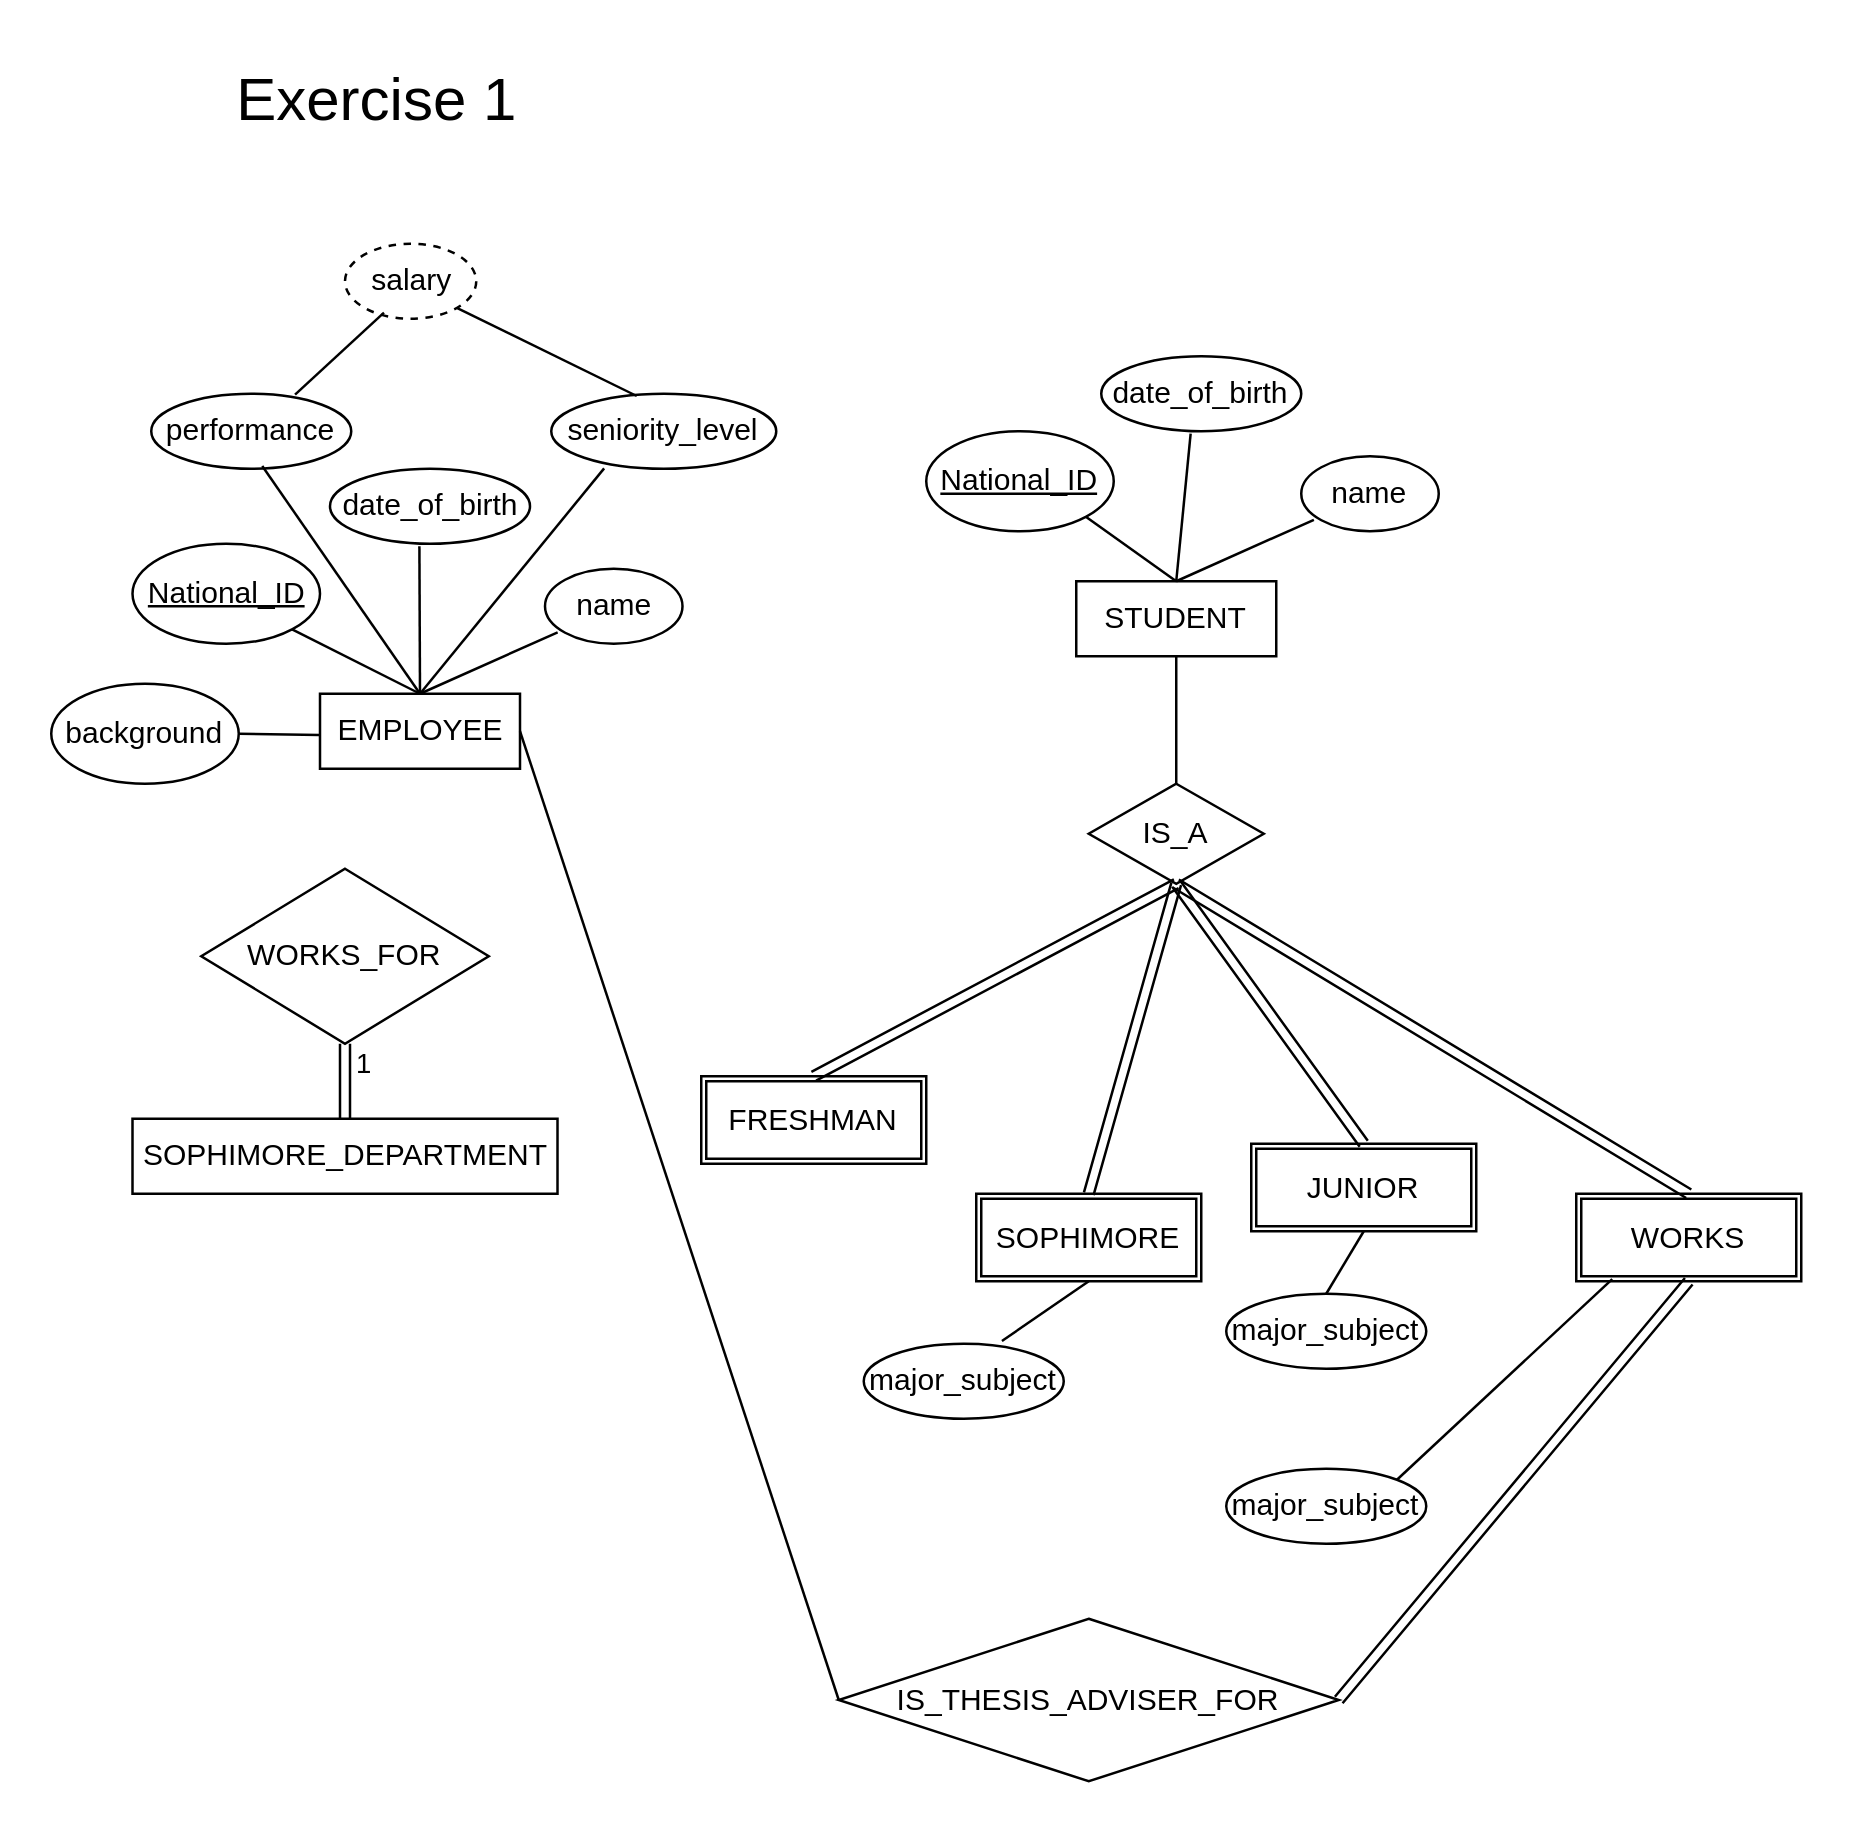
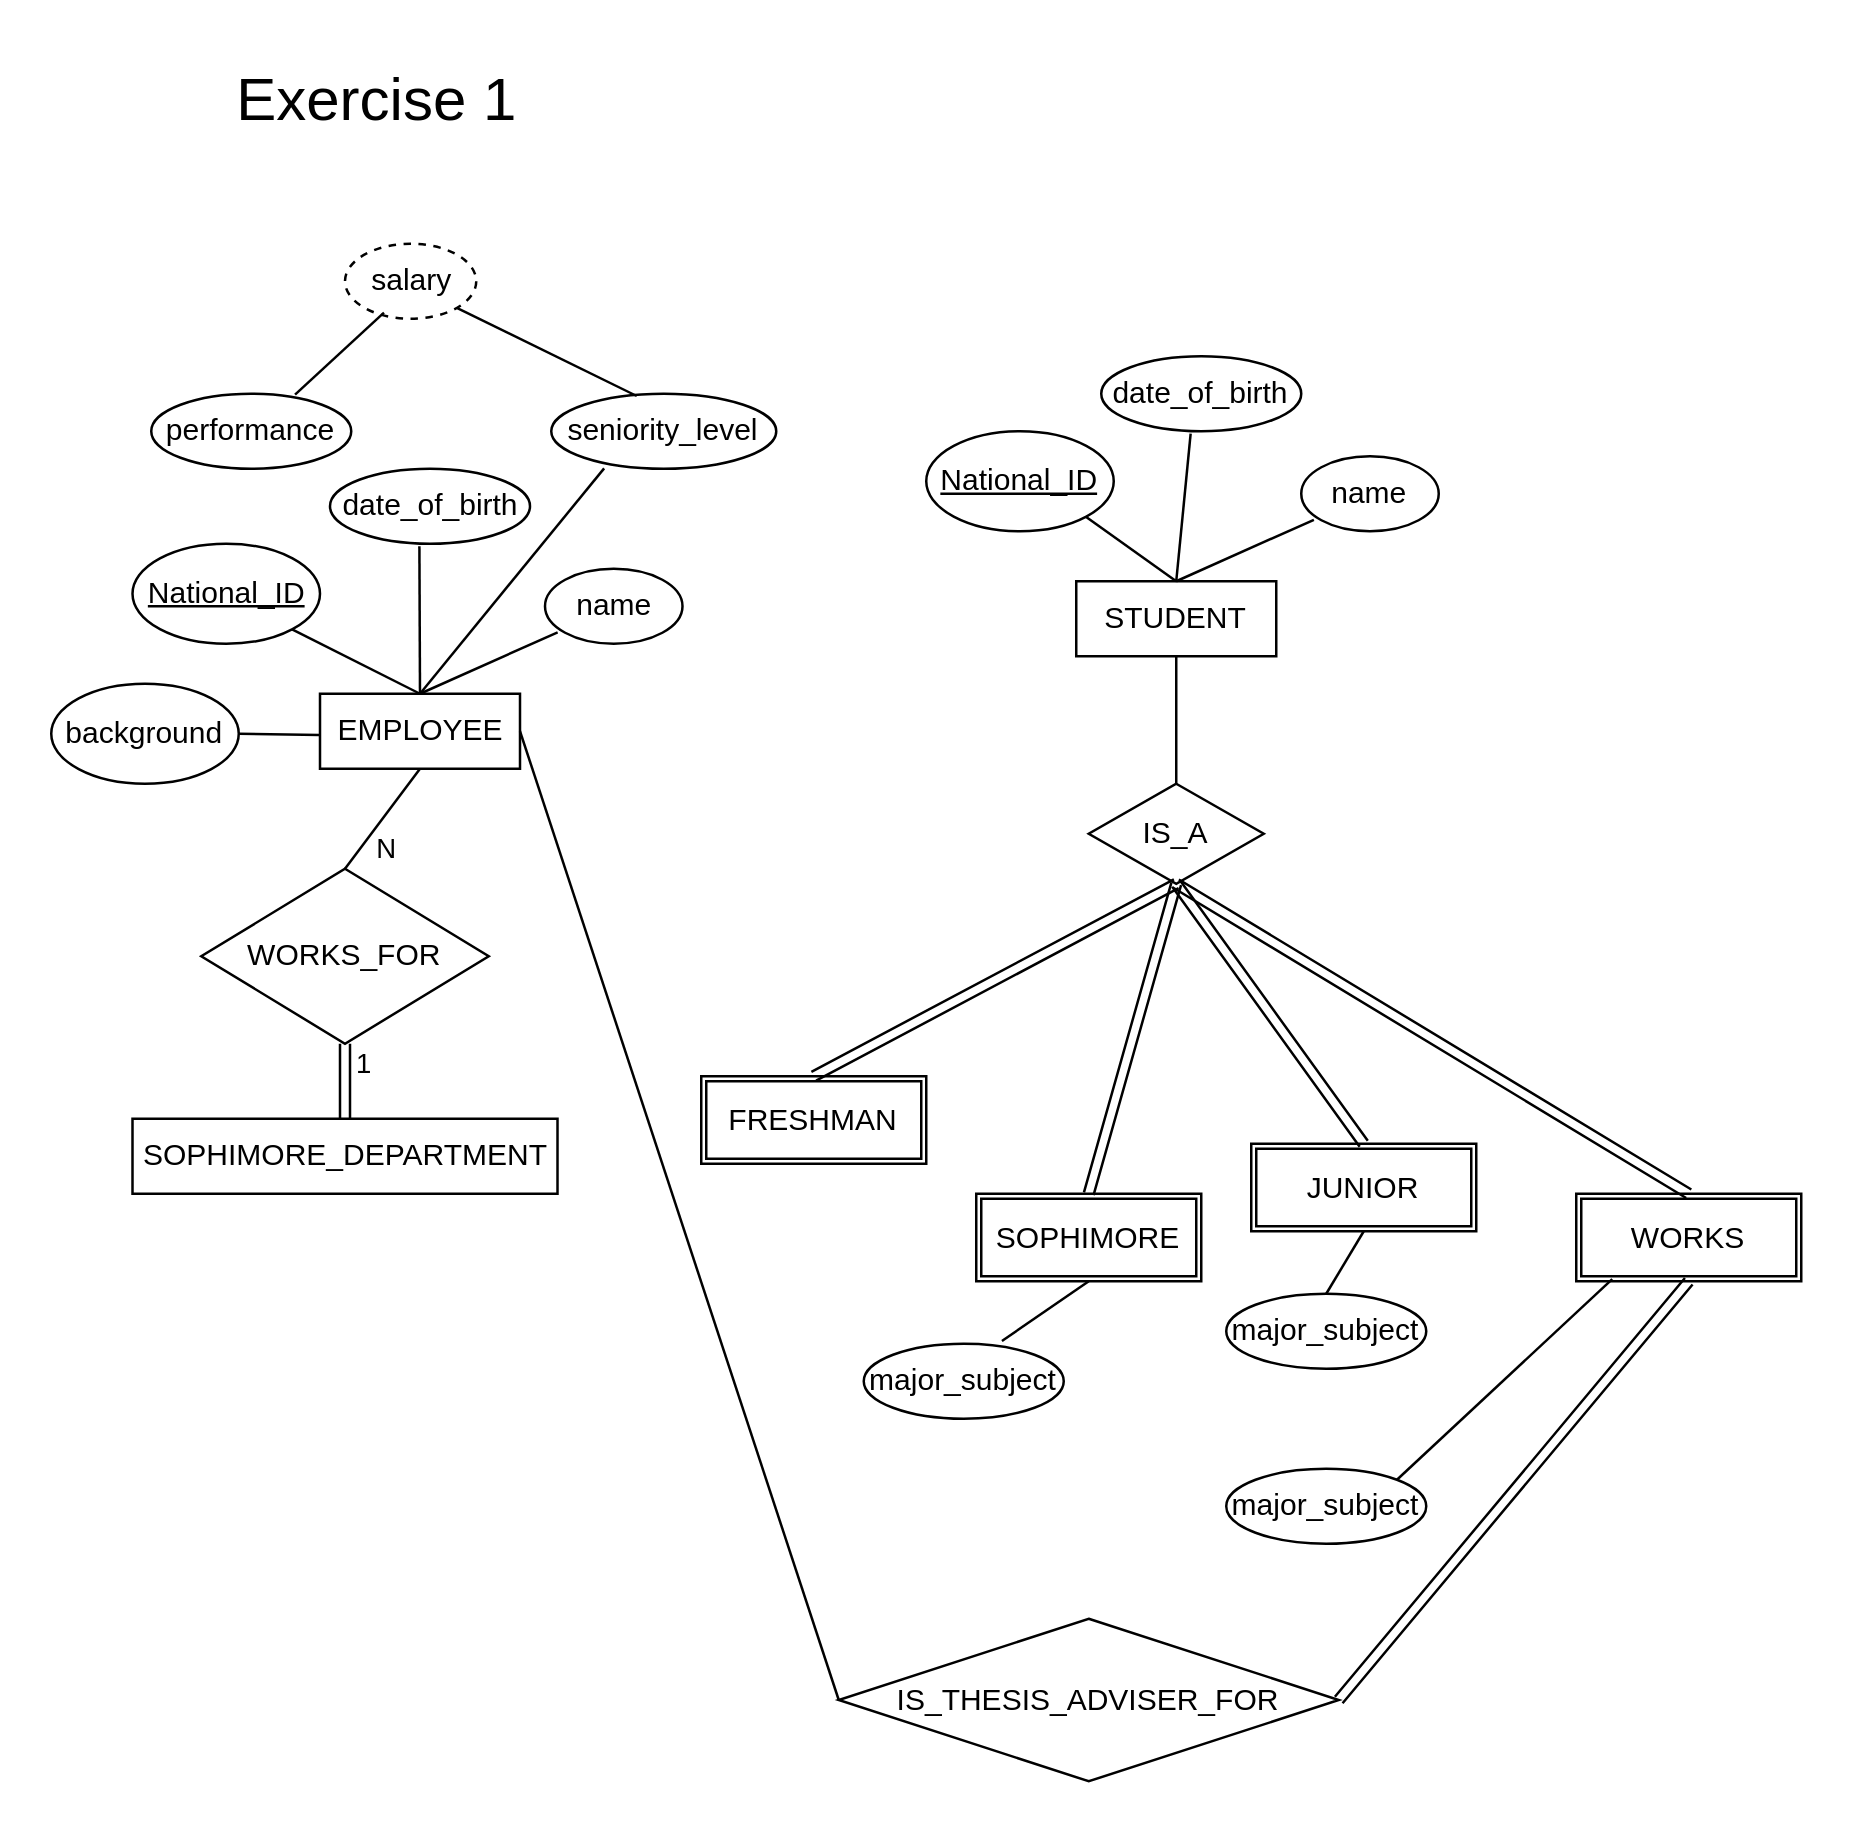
edge "performance" -- "EMPLOYEE": removed
edge "EMPLOYEE" -- "WORKS_FOR": added, label "N"
